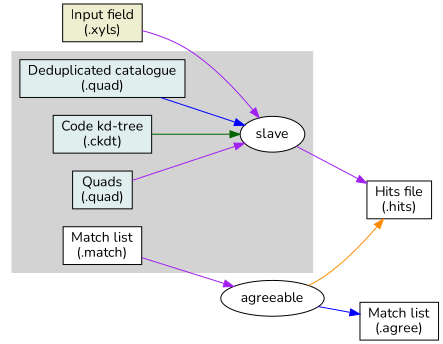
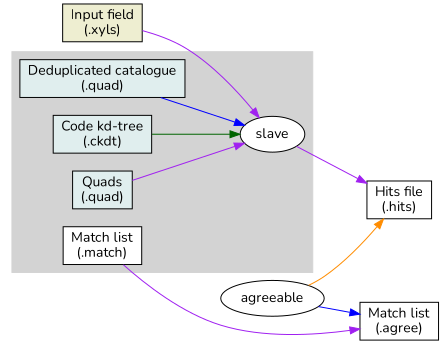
edge "Match list (.match)" -- "agreeable": now "Match list (.match)" -- "Match list (.agree)"
